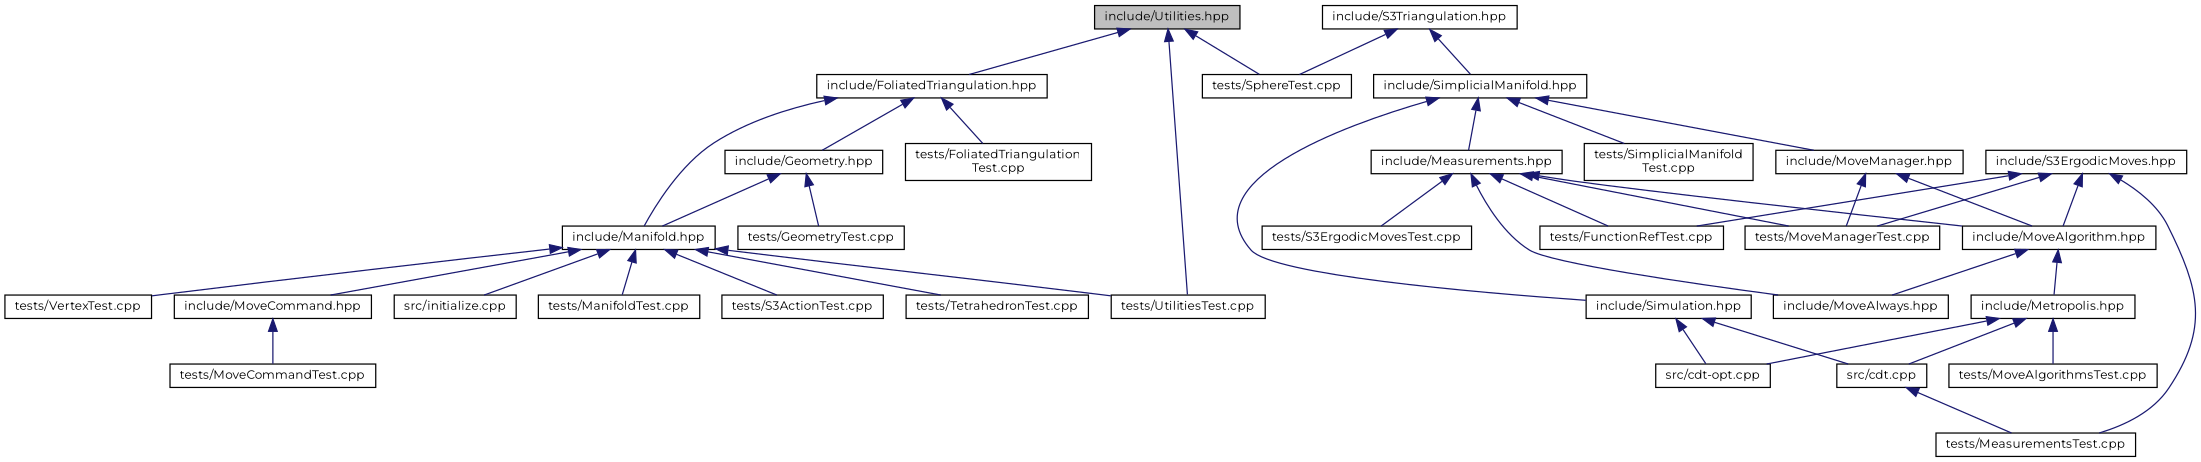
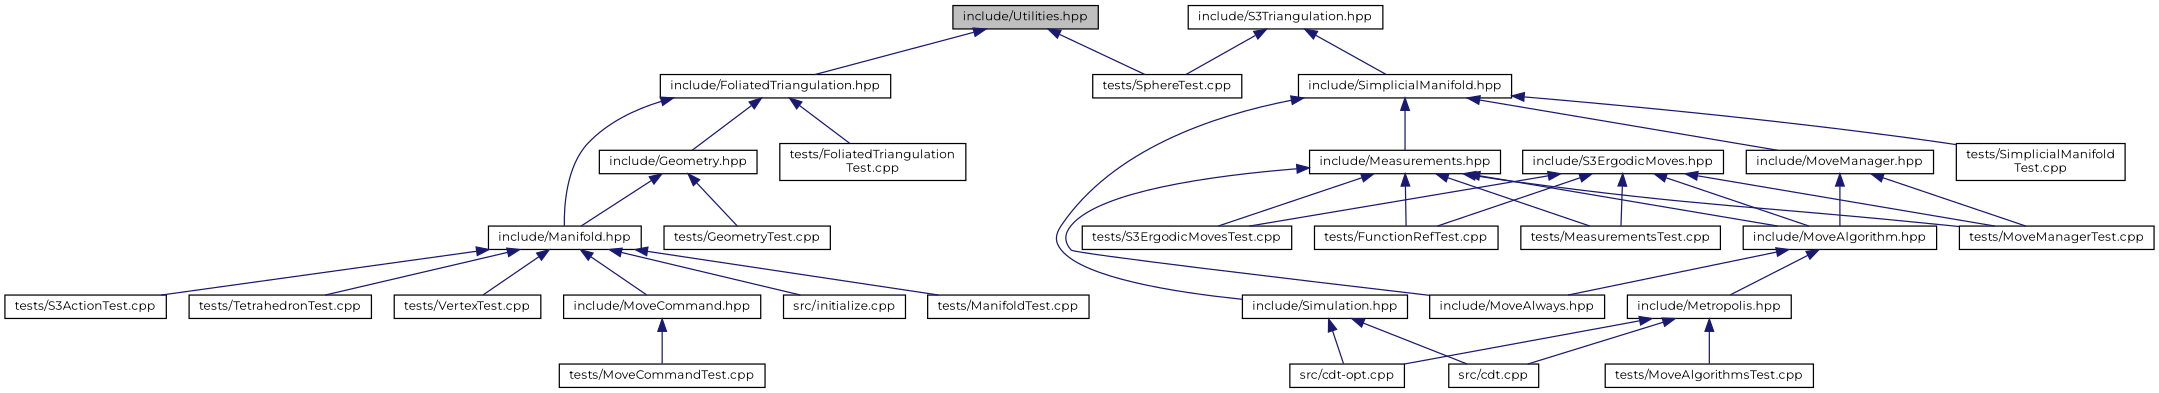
edge "tests/S3ErgodicMovesTest.cpp" -> "include/S3ErgodicMoves.hpp": added
node "tests/UtilitiesTest.cpp": removed
edge "tests/MeasurementsTest.cpp" -> "src/cdt.cpp": now "tests/MeasurementsTest.cpp" -> "include/Measurements.hpp"
